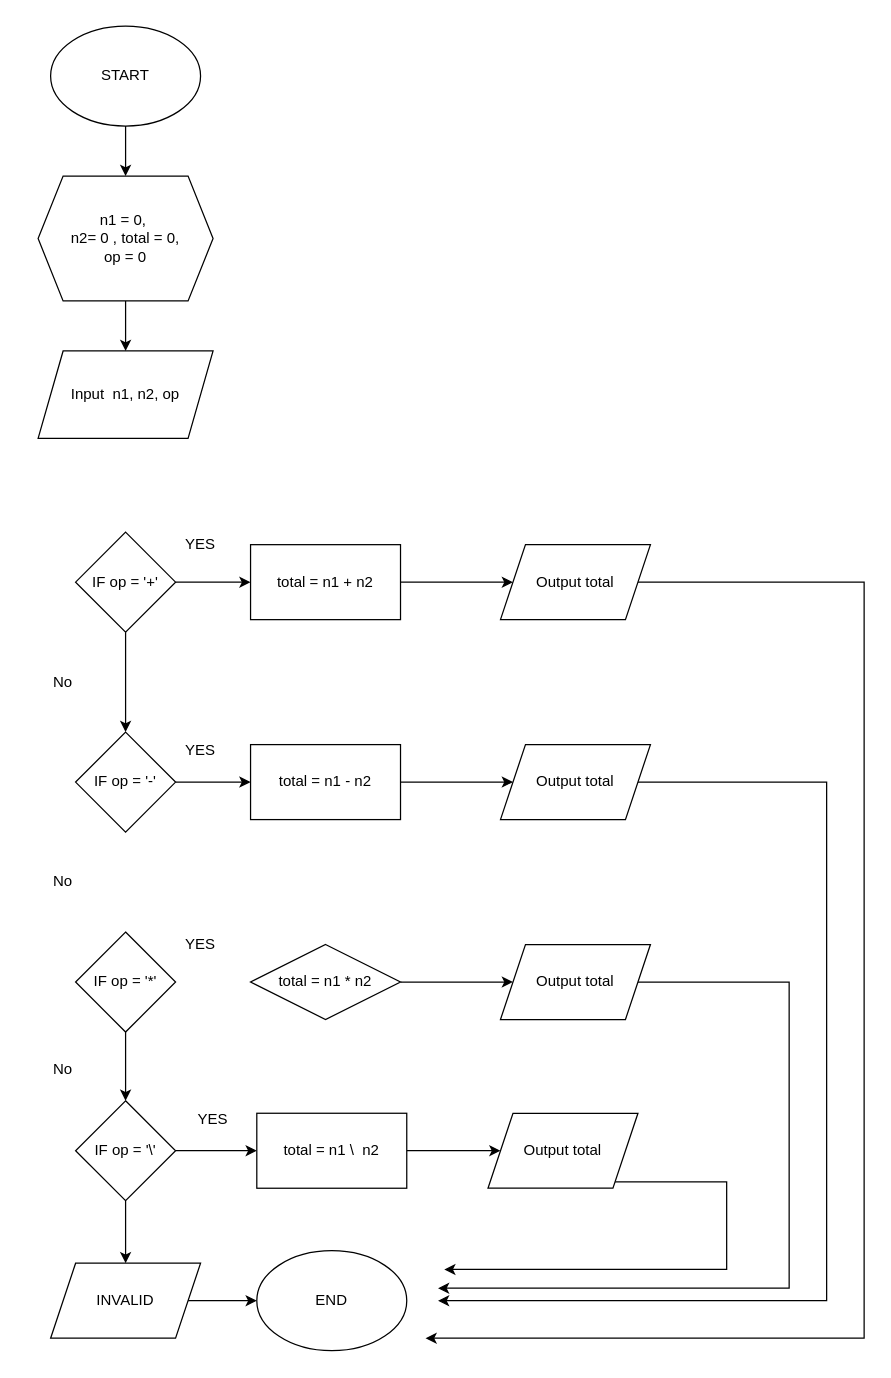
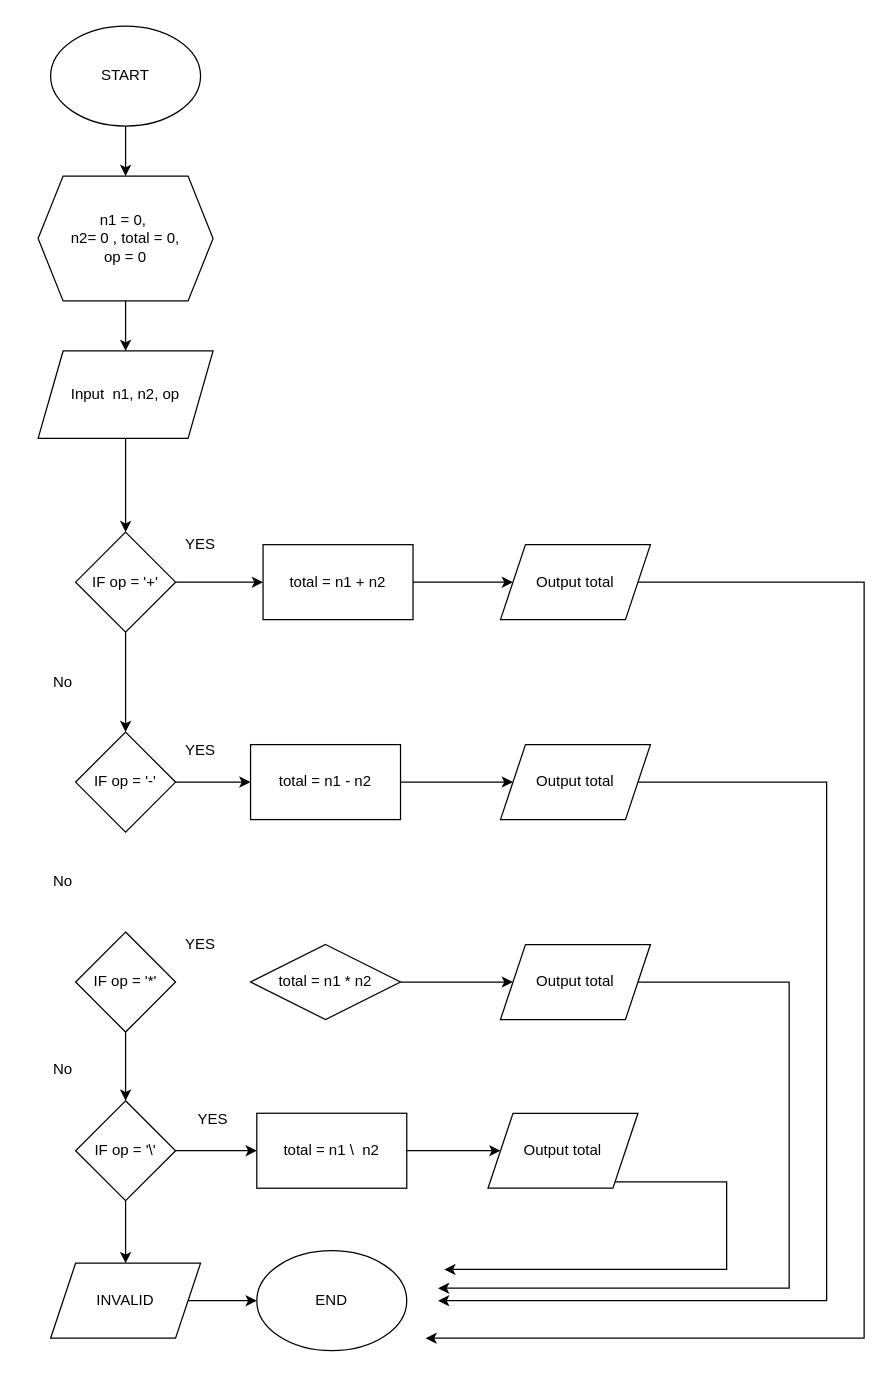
edge "Input n1, n2, op" -> "IF op = '+'": added
node "total = n1 + n2": moved (326, 582) -> (338, 582)
